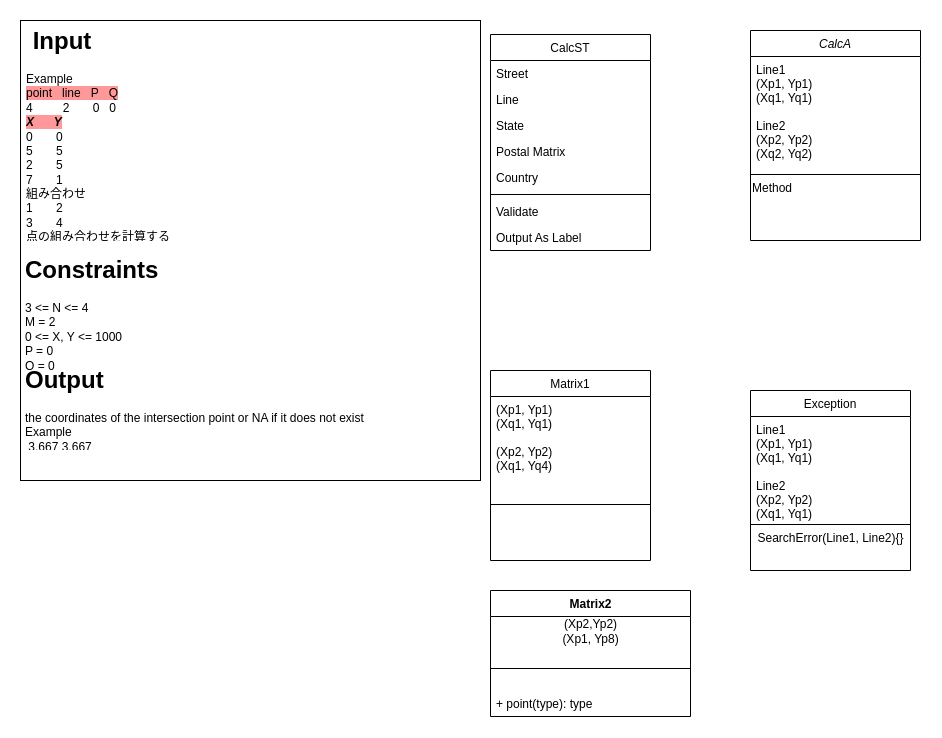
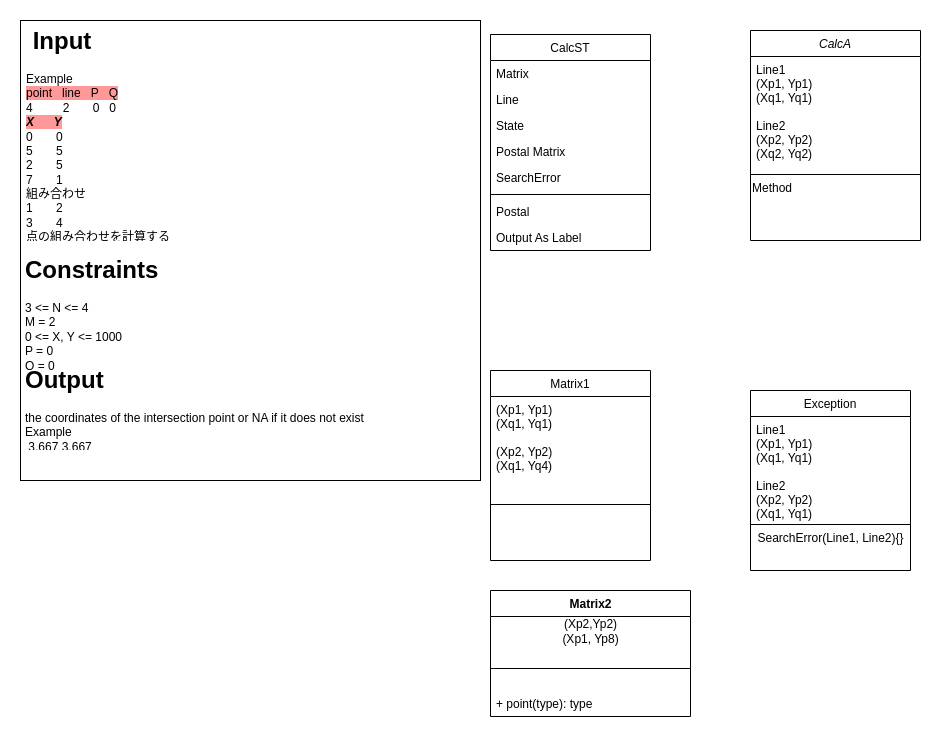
node "Street": label "Street" -> "Matrix"
node "Country": label "Country" -> "SearchError"
node "Validate": label "Validate" -> "Postal"
